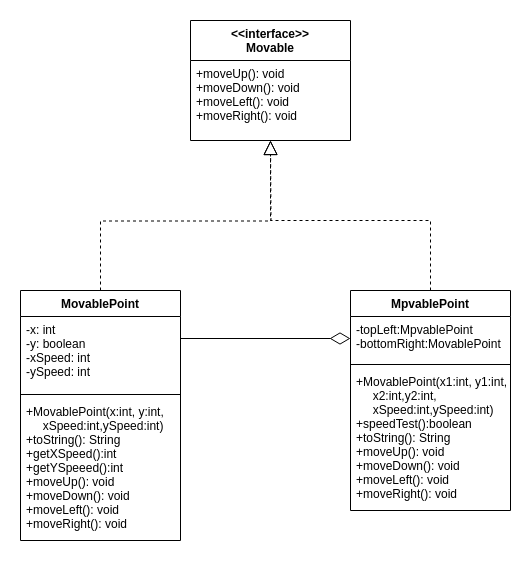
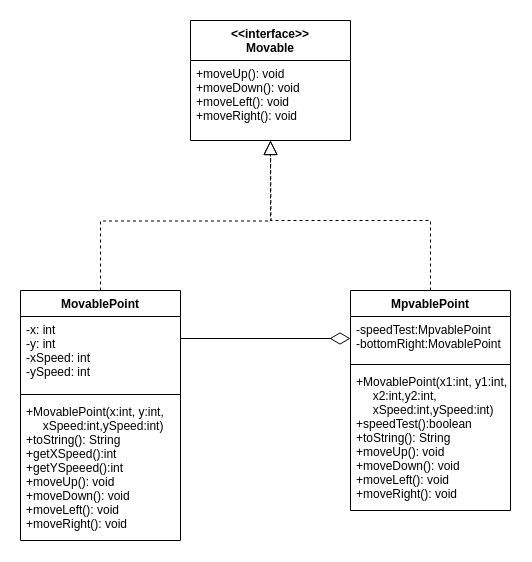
node "-x: int -y: boolean -xSpeed: int -ySpeed: int": label "-x: int -y: boolean -xSpeed: int -ySpeed: int" -> "-x: int -y: int -xSpeed: int -ySpeed: int"
node "-topLeft:MpvablePoint -bottomRight:MovablePoint": label "-topLeft:MpvablePoint -bottomRight:MovablePoint" -> "-speedTest:MpvablePoint -bottomRight:MovablePoint"
